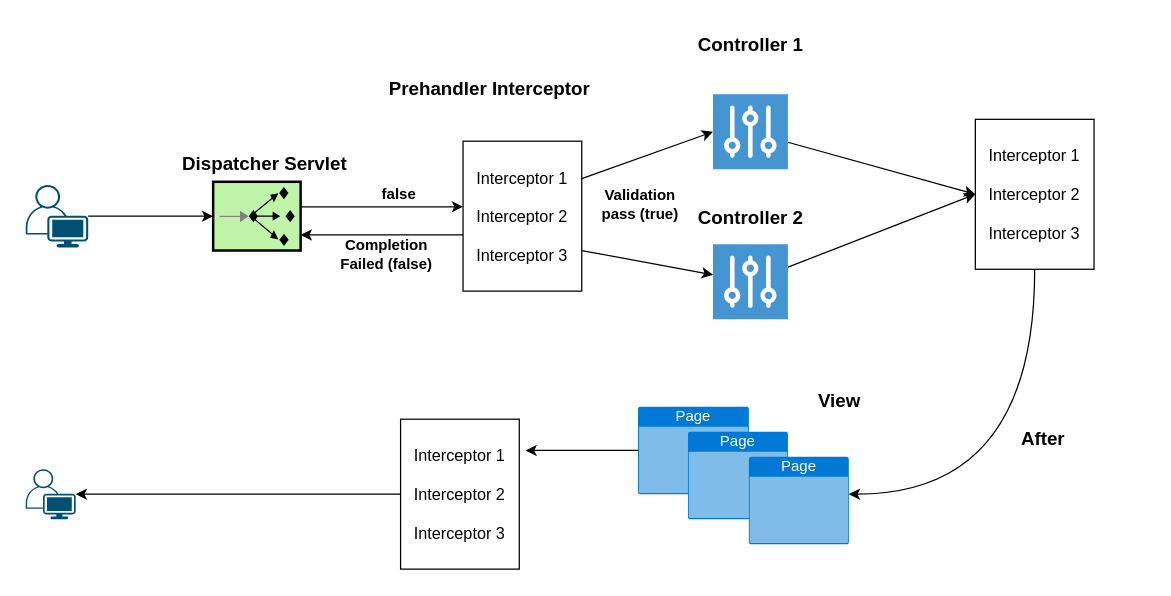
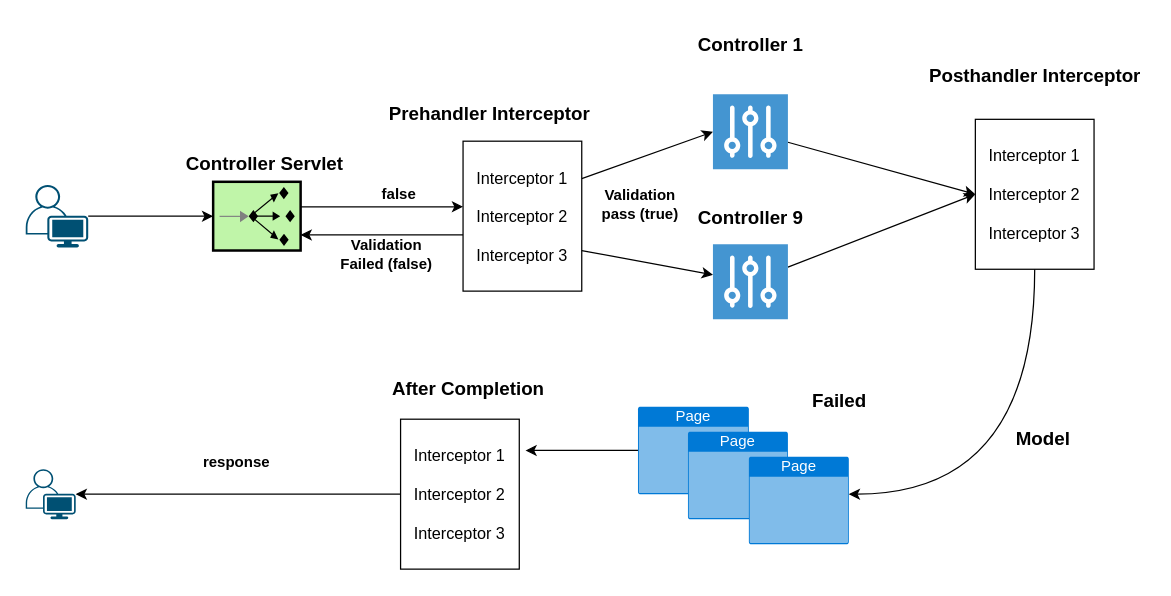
node "Posthandler Interceptor": added
node "Prehandler Interceptor": moved (490, 88) -> (490, 113)
node "Dispatcher Servlet": label "Dispatcher Servlet" -> "Controller Servlet"
node "Controller 2": label "Controller 2" -> "Controller 9"
node "Completion Failed (false)": label "Completion Failed (false)" -> "Validation Failed (false)"
node "After Completion": added
node "View": label "View" -> "Failed"
node "After": label "After" -> "Model"
node "response": added
